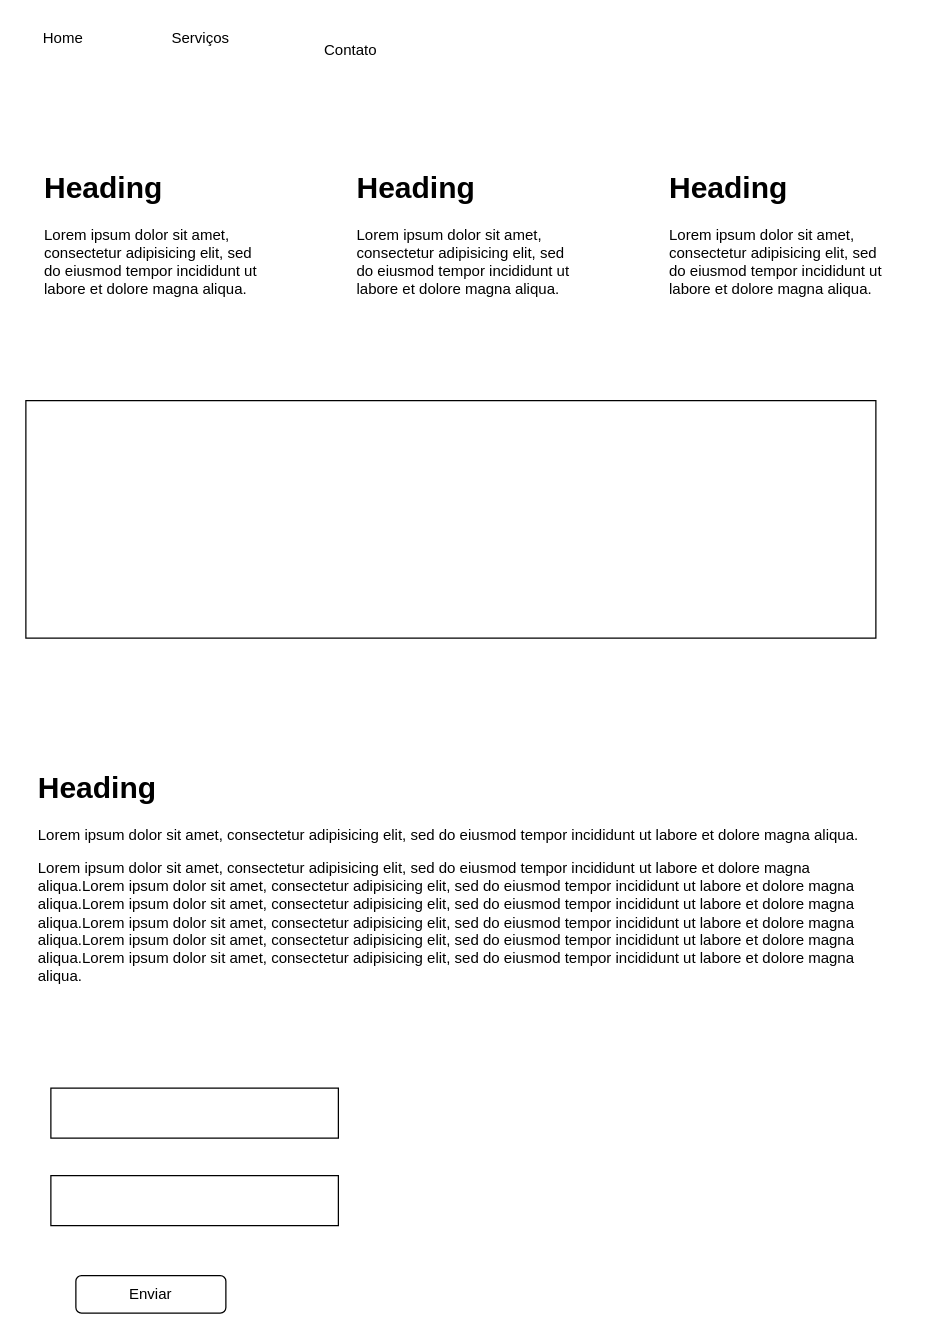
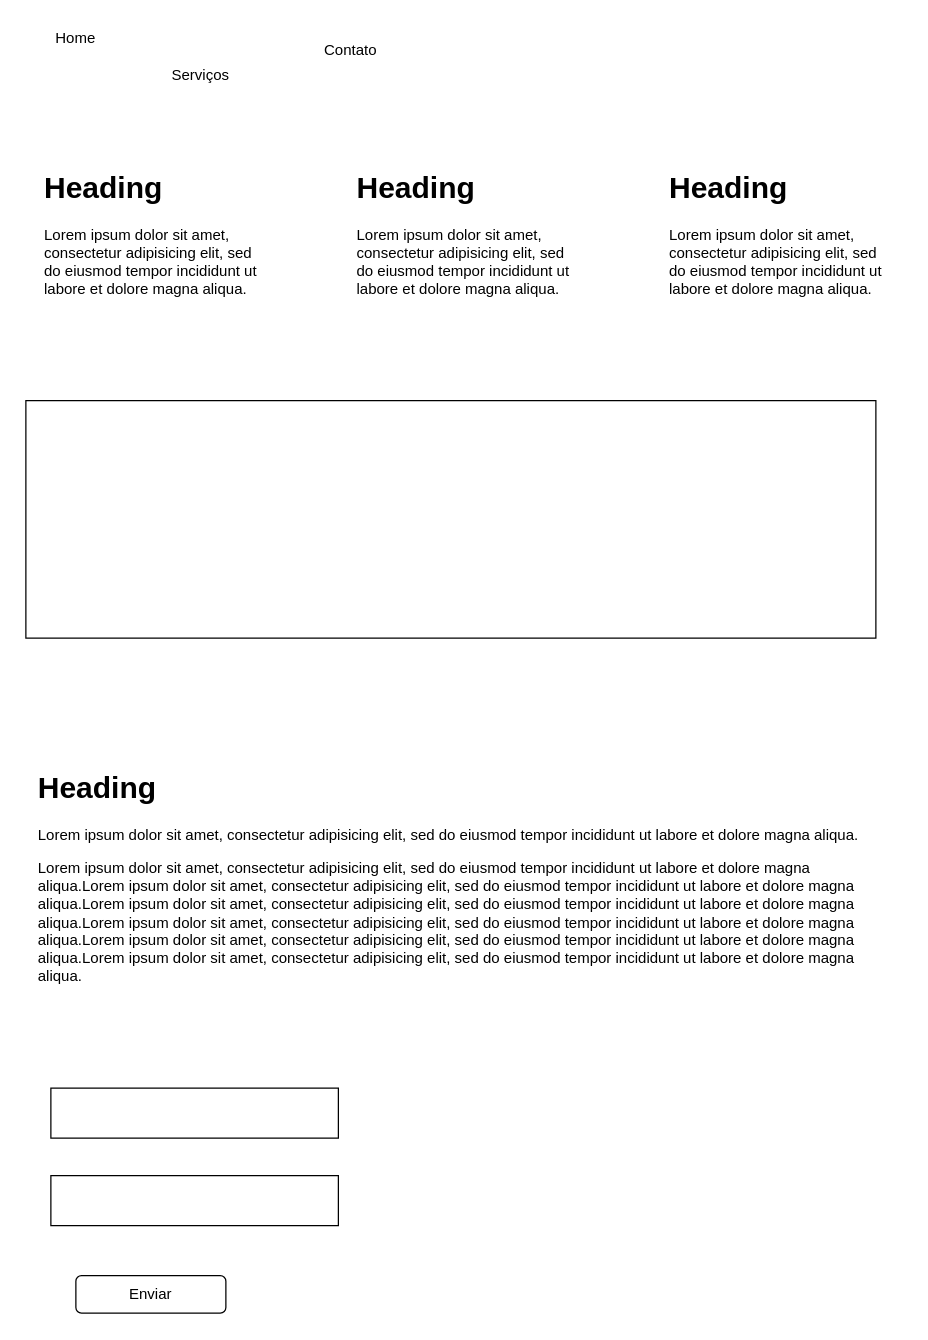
node "Home": moved (63, 38) -> (76, 38)
node "Serviços": moved (201, 38) -> (201, 76)
